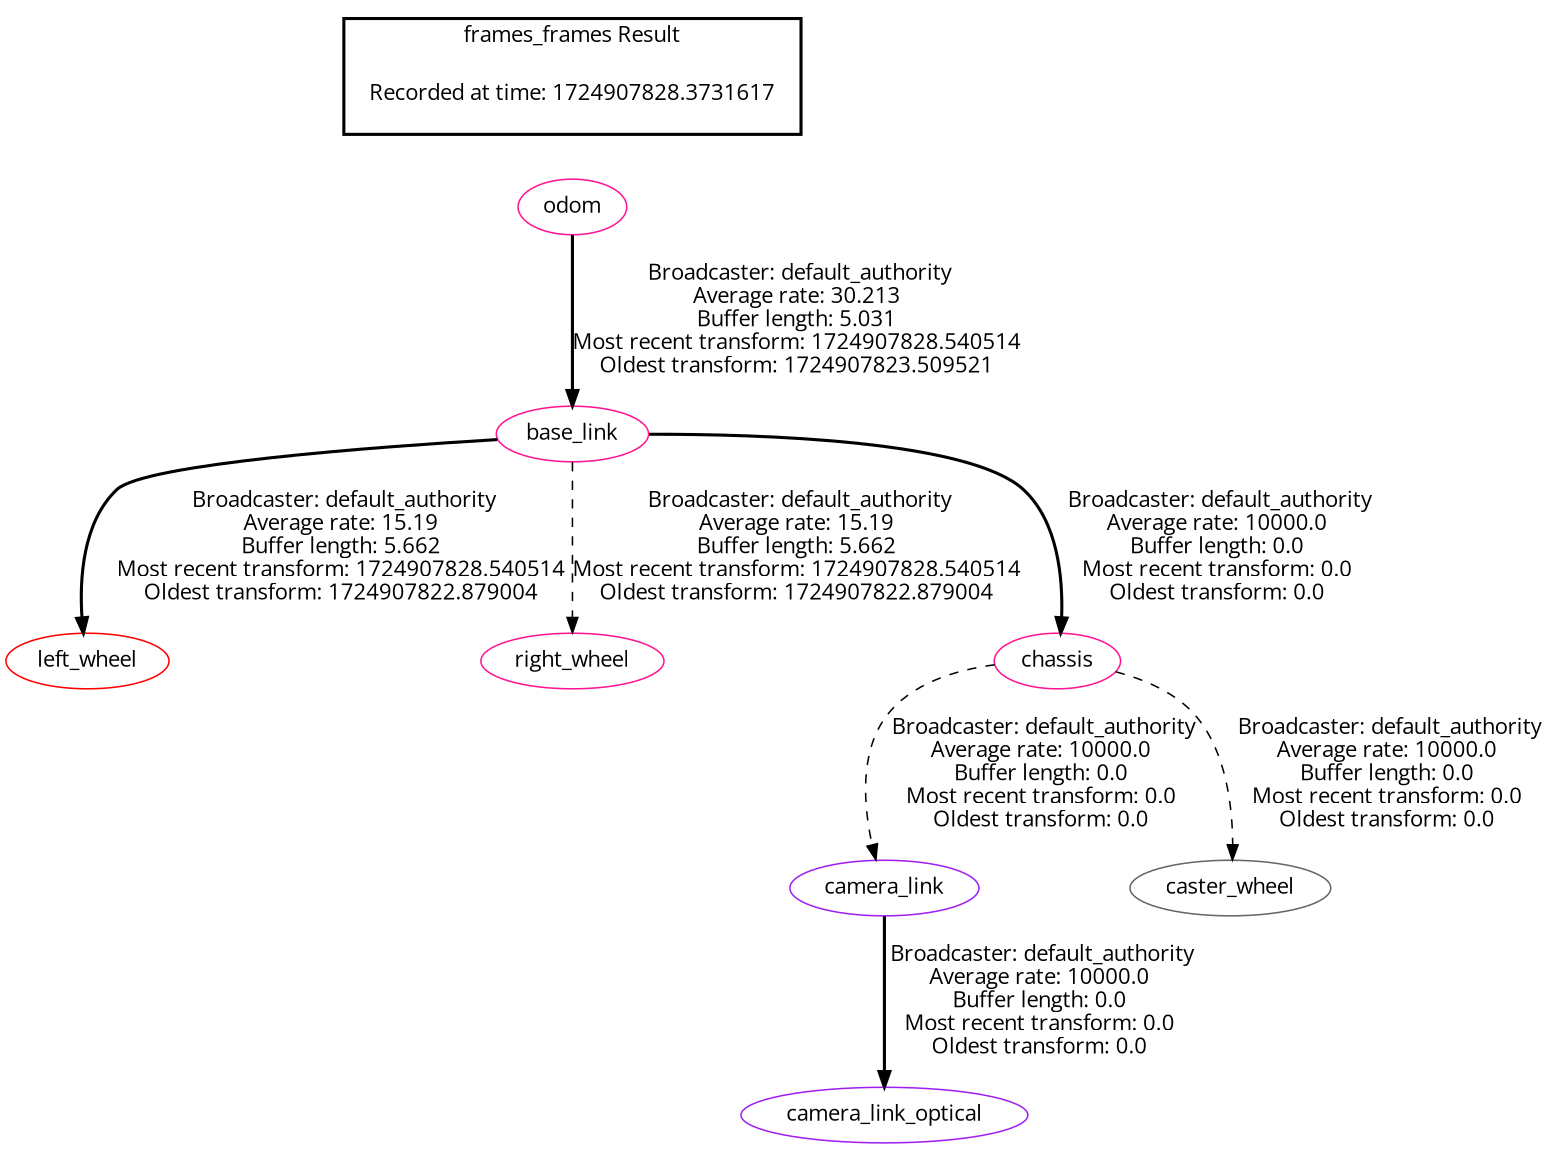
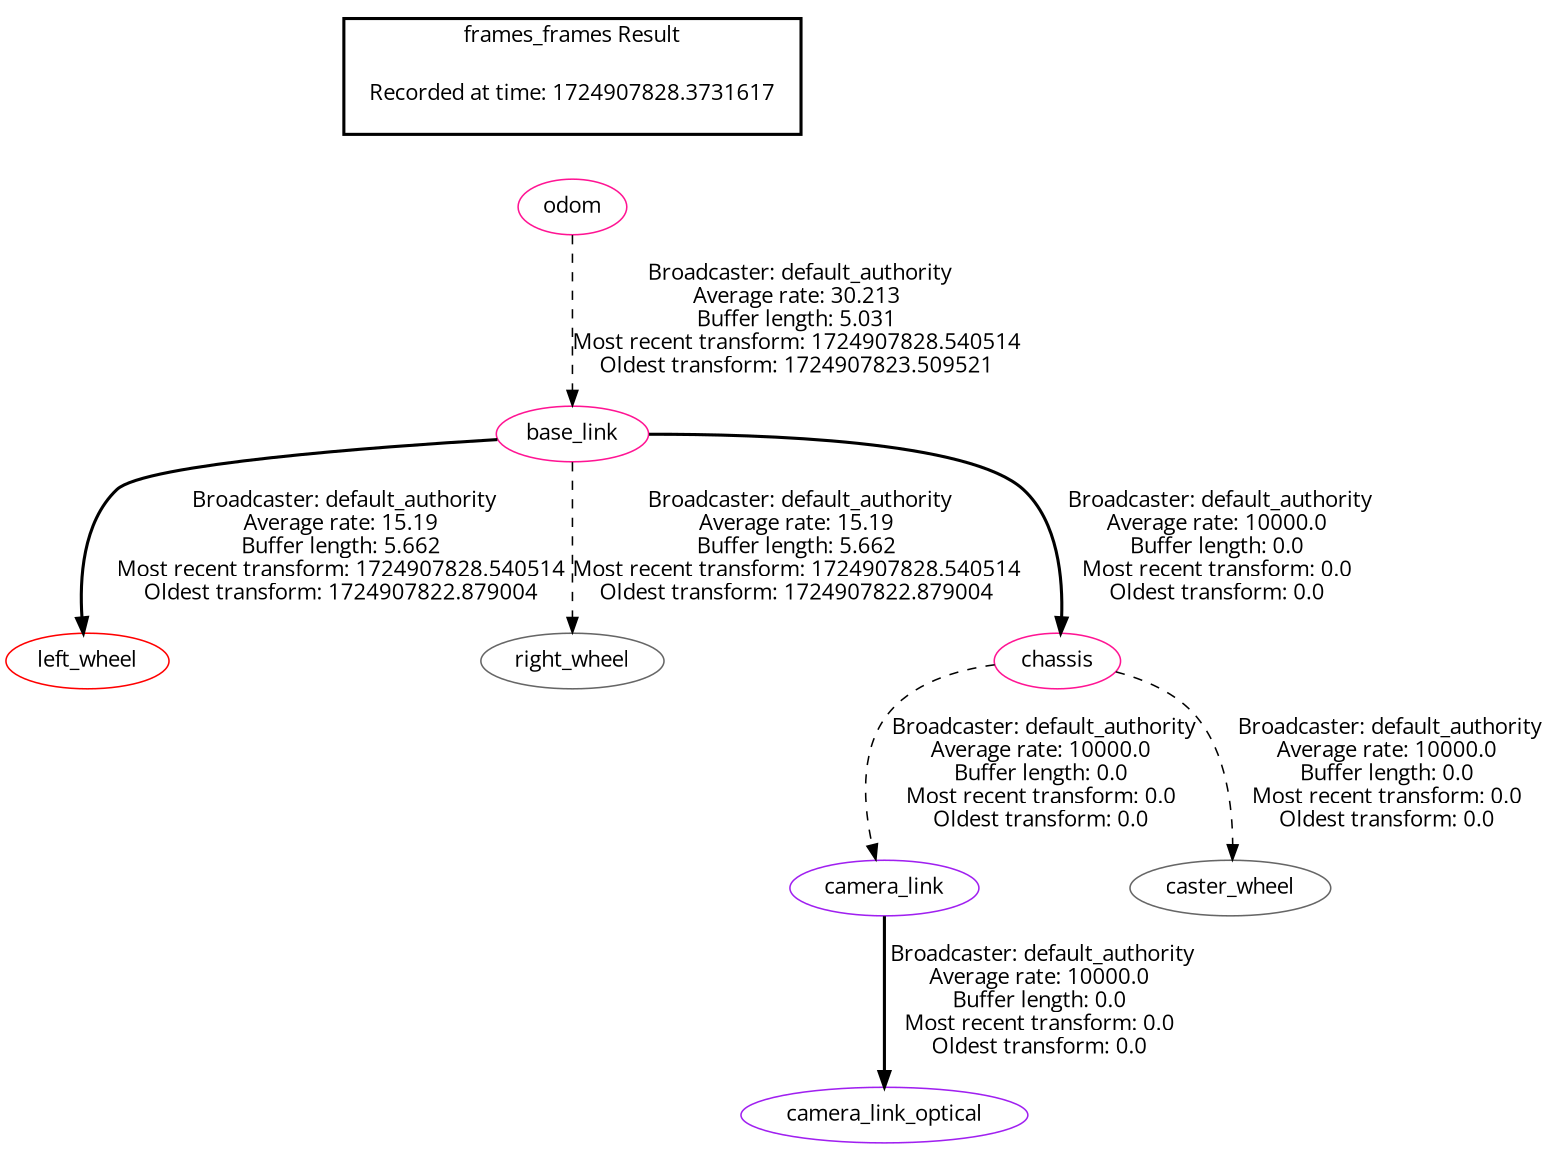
edge "odom" -> "base_link": style bold -> dashed
node "right_wheel": color deeppink -> gray40
